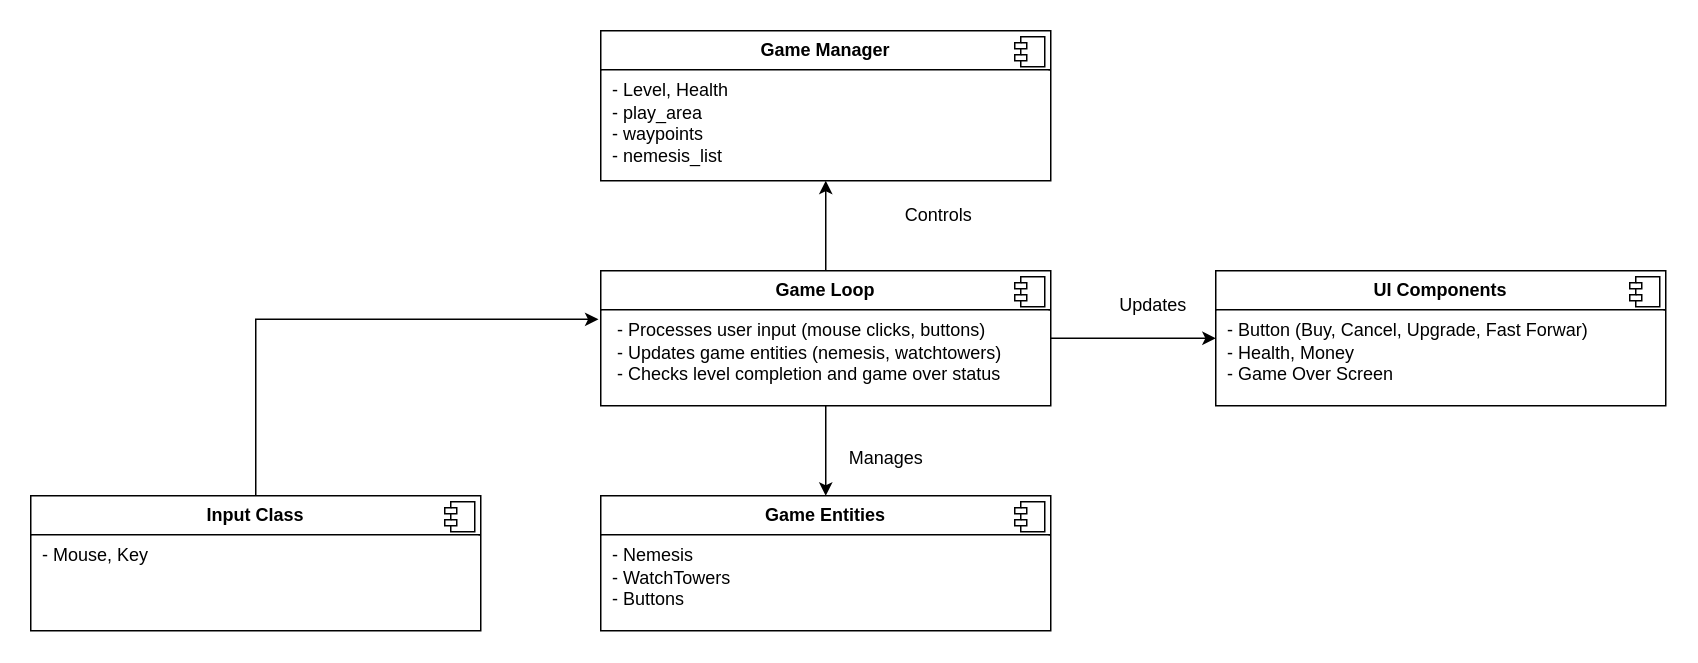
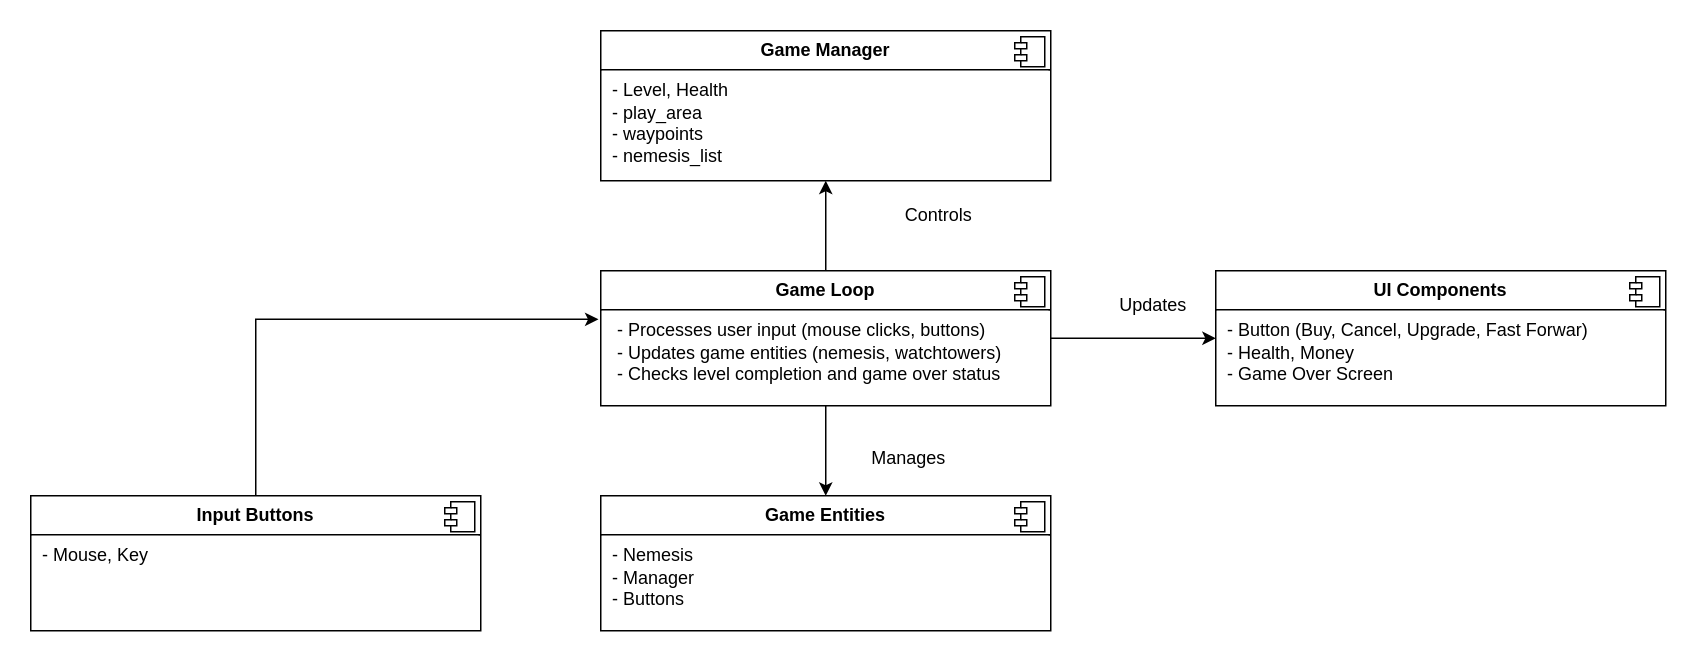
node "Manages": moved (886, 458) -> (908, 458)
node "Input Class - Mouse, Key": label "Input Class - Mouse, Key" -> "Input Buttons - Mouse, Key"
node "Game Entities - Nemesis - WatchTowers - Buttons": label "Game Entities - Nemesis - WatchTowers - Buttons" -> "Game Entities - Nemesis - Manager - Buttons"
